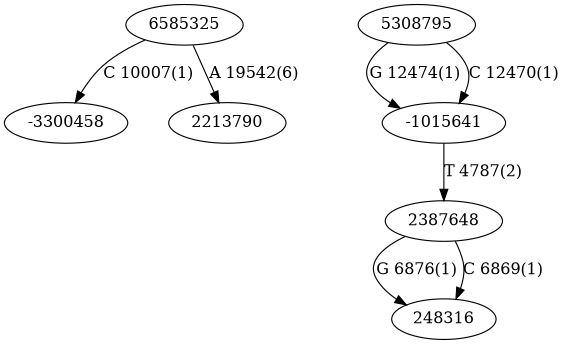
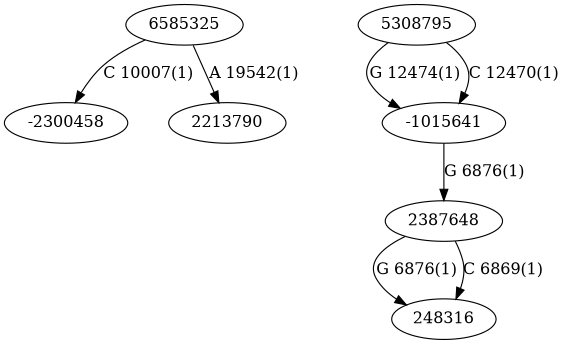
edge "6585325" -> "2213790": label "A 19542(6)" -> "A 19542(1)"
node "-3300458": label "-3300458" -> "-2300458"
edge "-1015641" -> "2387648": label "T 4787(2)" -> "G 6876(1)"
